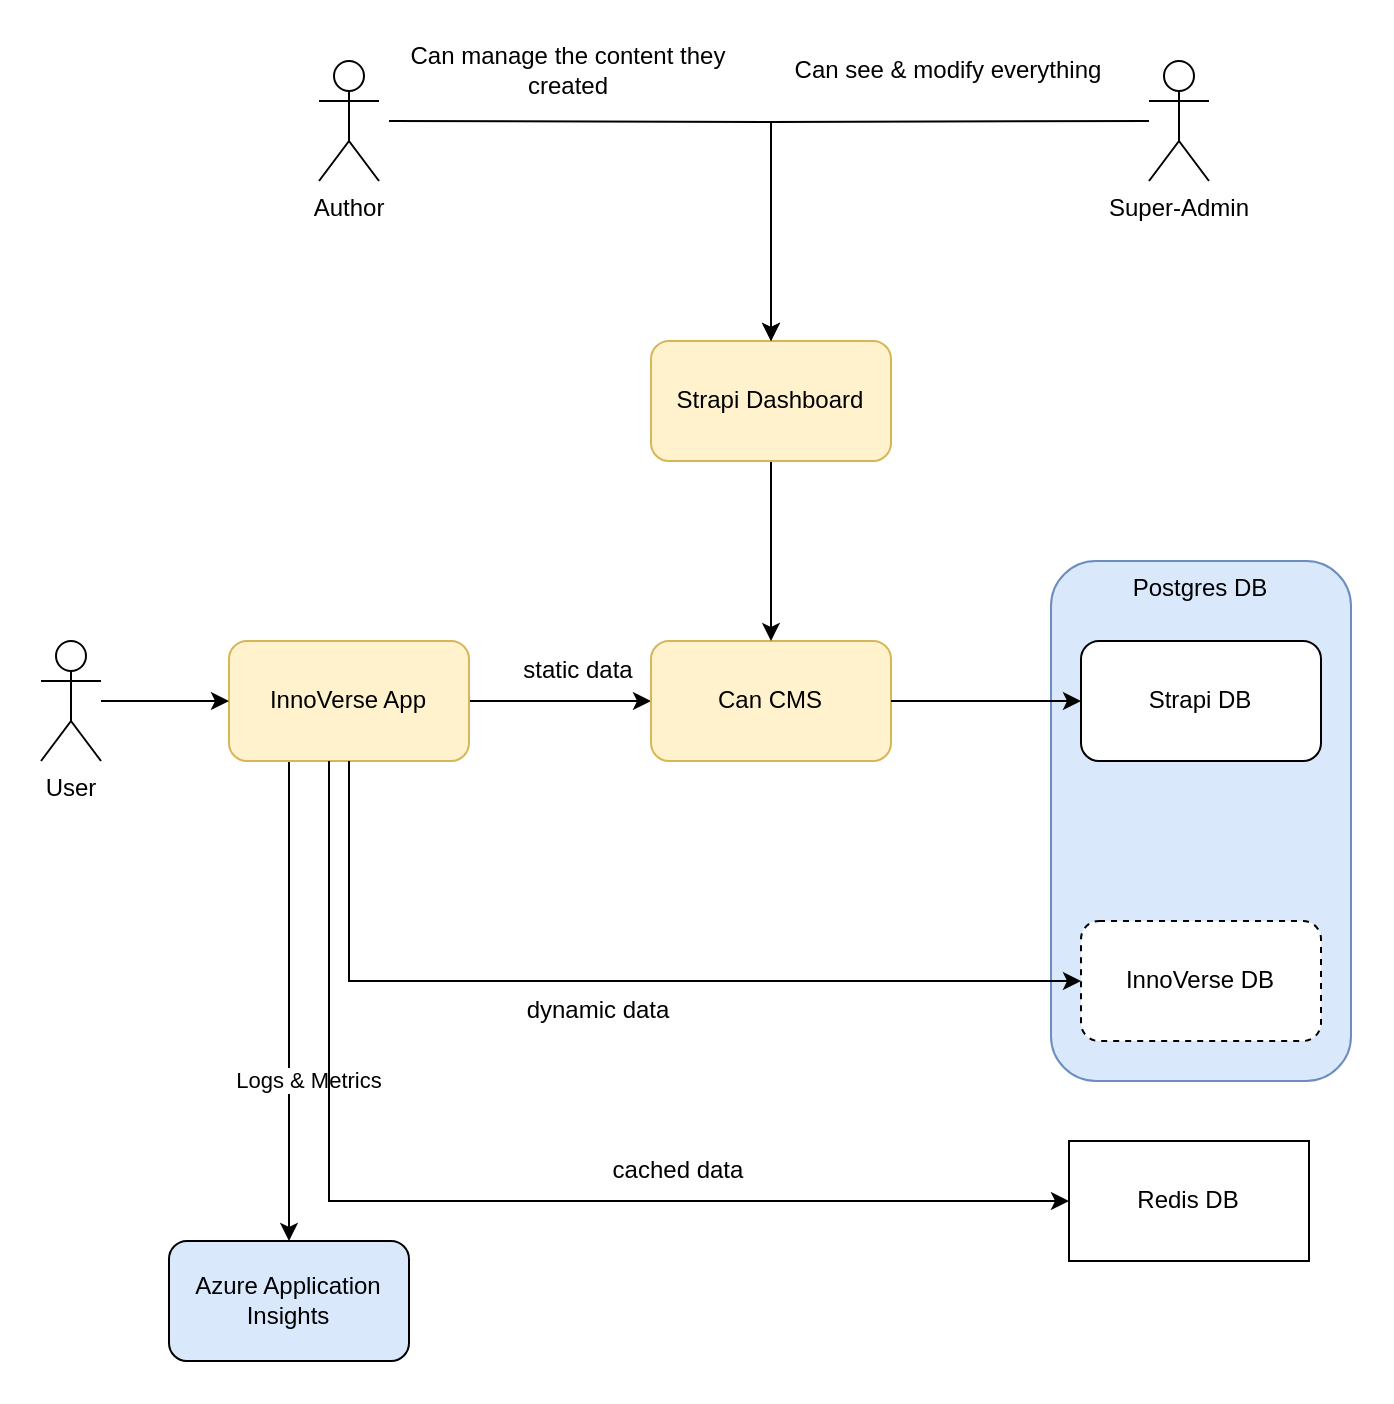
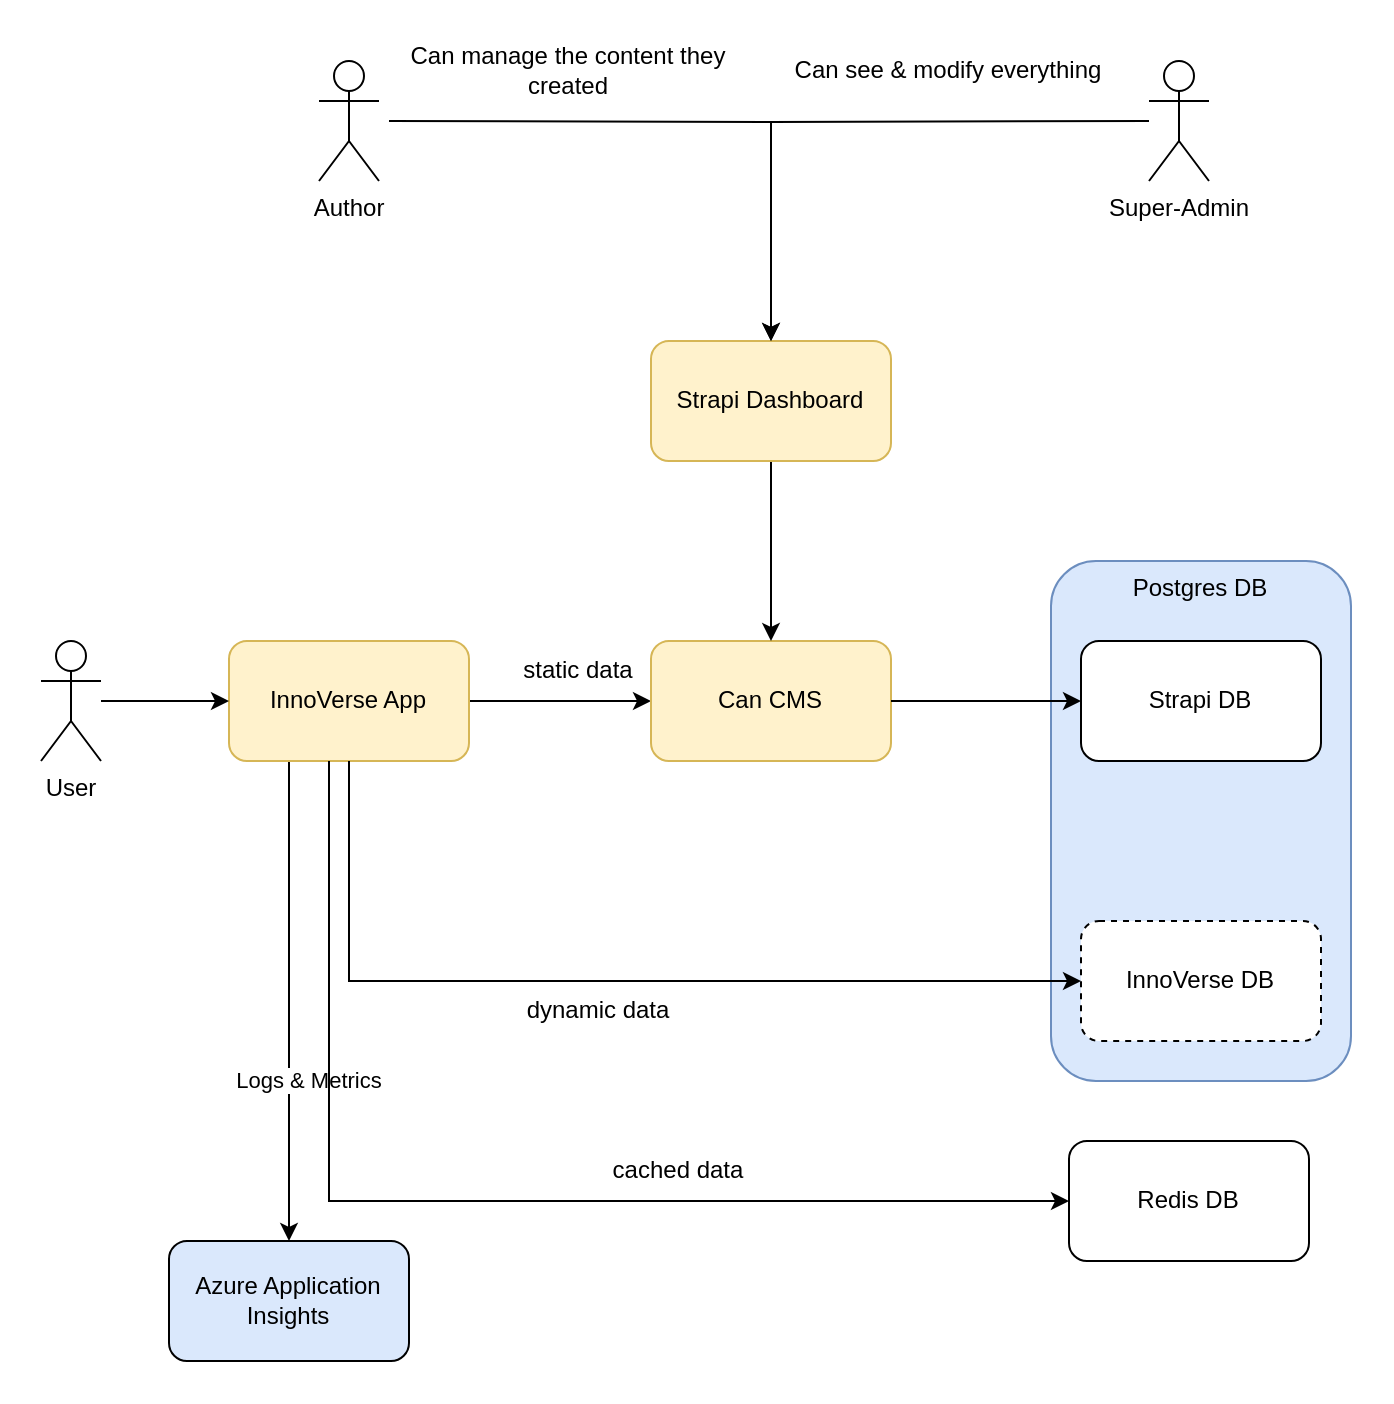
node "Redis DB": shape rectangle -> rounded rectangle
